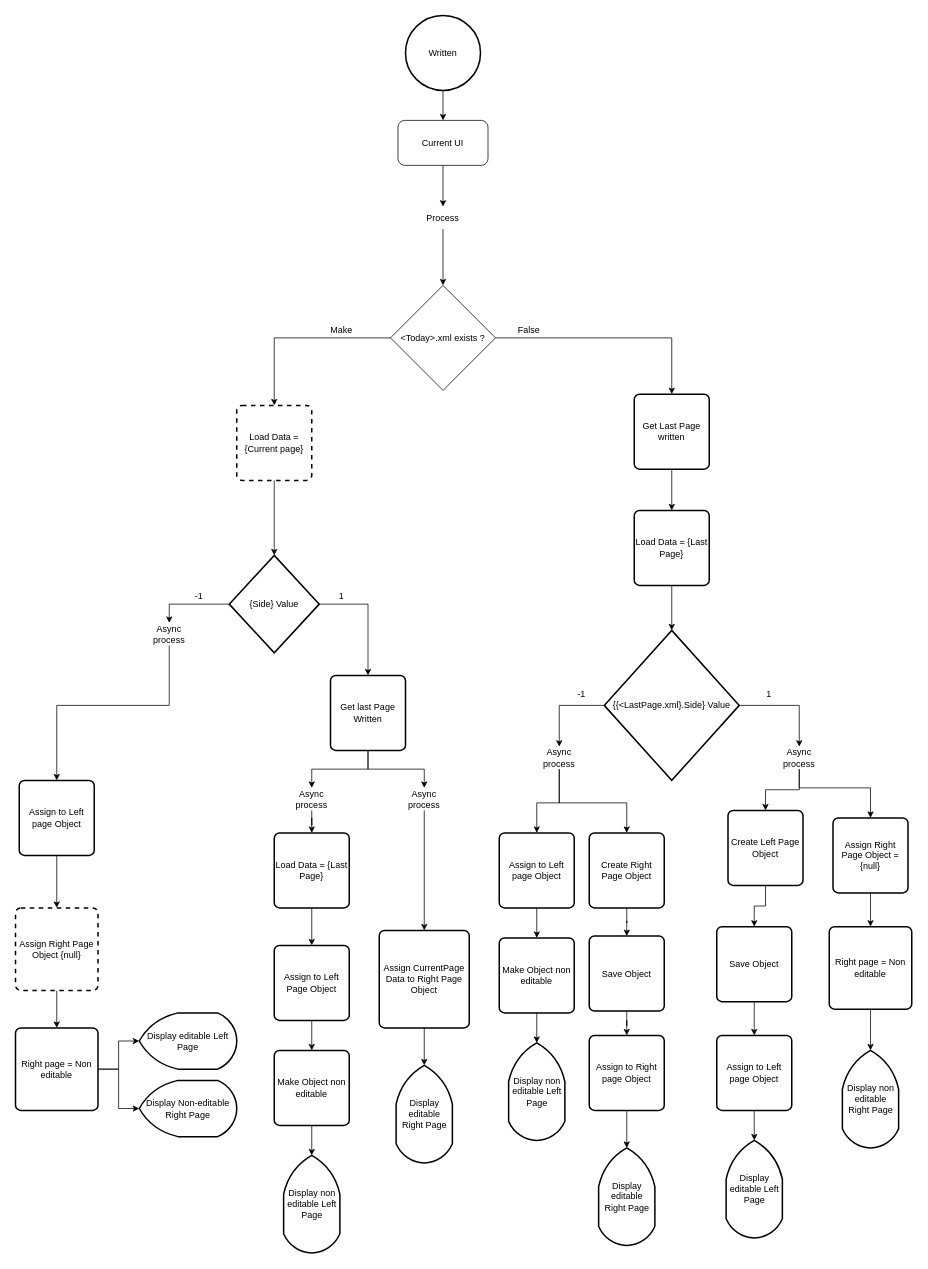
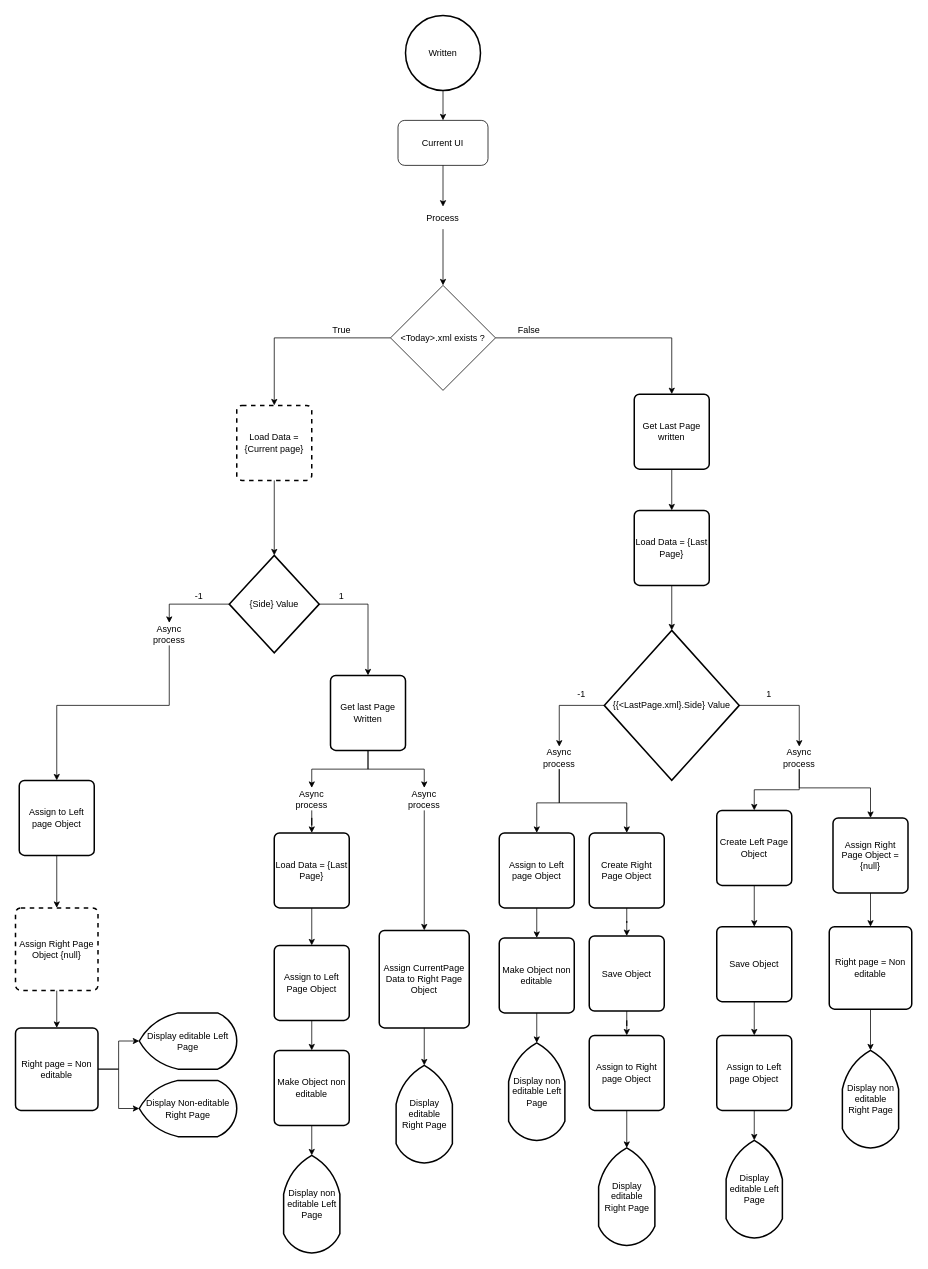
node "Make": label "Make" -> "True"
node "Create Left Page Object": moved (765, 848) -> (754, 848)
